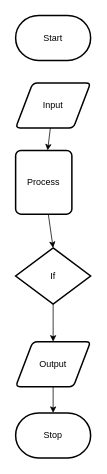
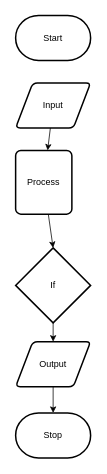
node "If": size 75x56 -> 75x75
